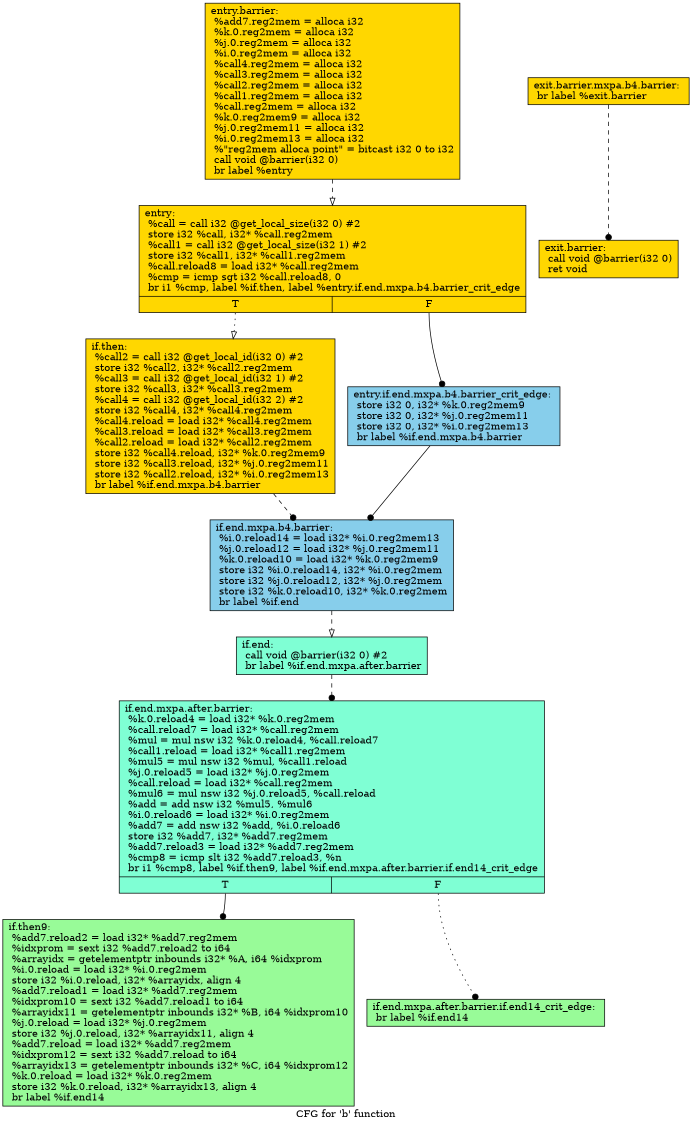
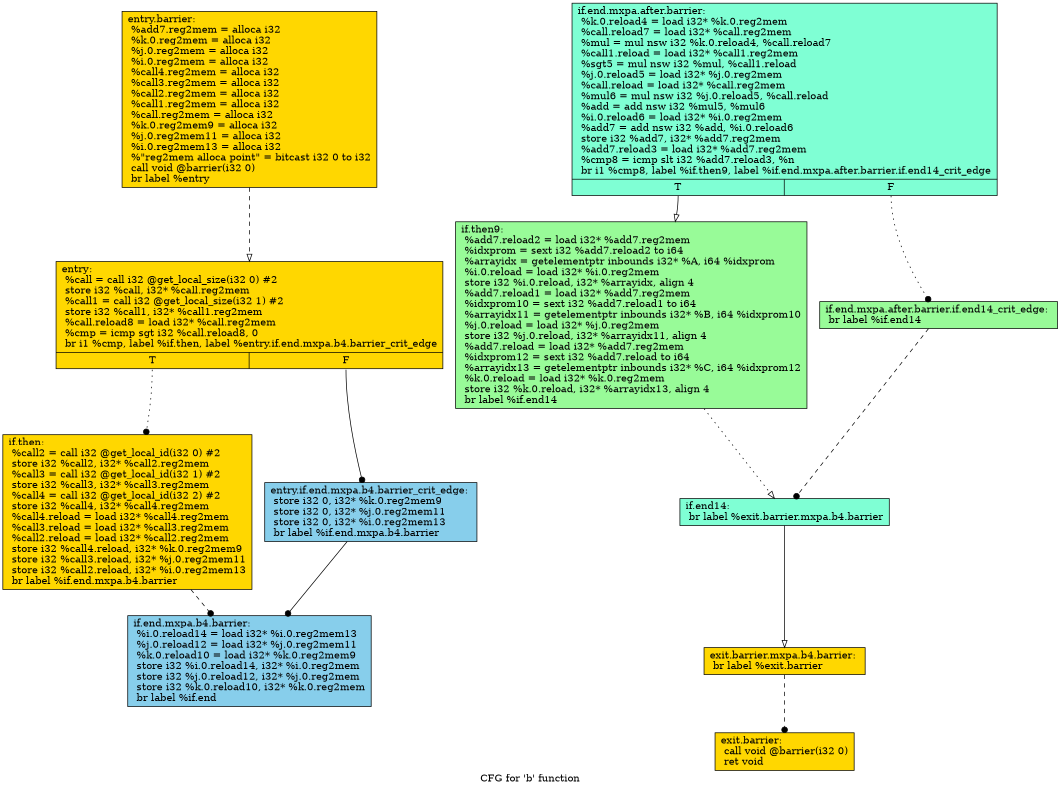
edge "entry:" -> "if.then:": arrowhead onormal -> dot
node "if.end14:": added
node "if.end:": removed
node "if.end.mxpa.after.barrier:": text "%mul5 = mul nsw i32 %mul, %call1.reload" -> "%sgt5 = mul nsw i32 %mul, %call1.reload"
edge "if.end.mxpa.after.barrier:" -> "if.then9:": arrowhead dot -> onormal
